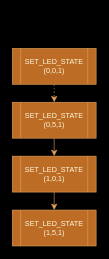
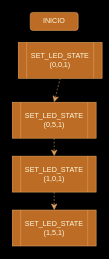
node "INICIO": added
node "SET_LED_STATE (0,0,1)": moved (54, 66) -> (60, 60)
edge "SET_LED_STATE (0,5,1)" -> "SET_LED_STATE (1,0,1)": style solid -> dashed
edge "SET_LED_STATE (1,0,1)" -> "SET_LED_STATE (1,5,1)": style solid -> dashed
